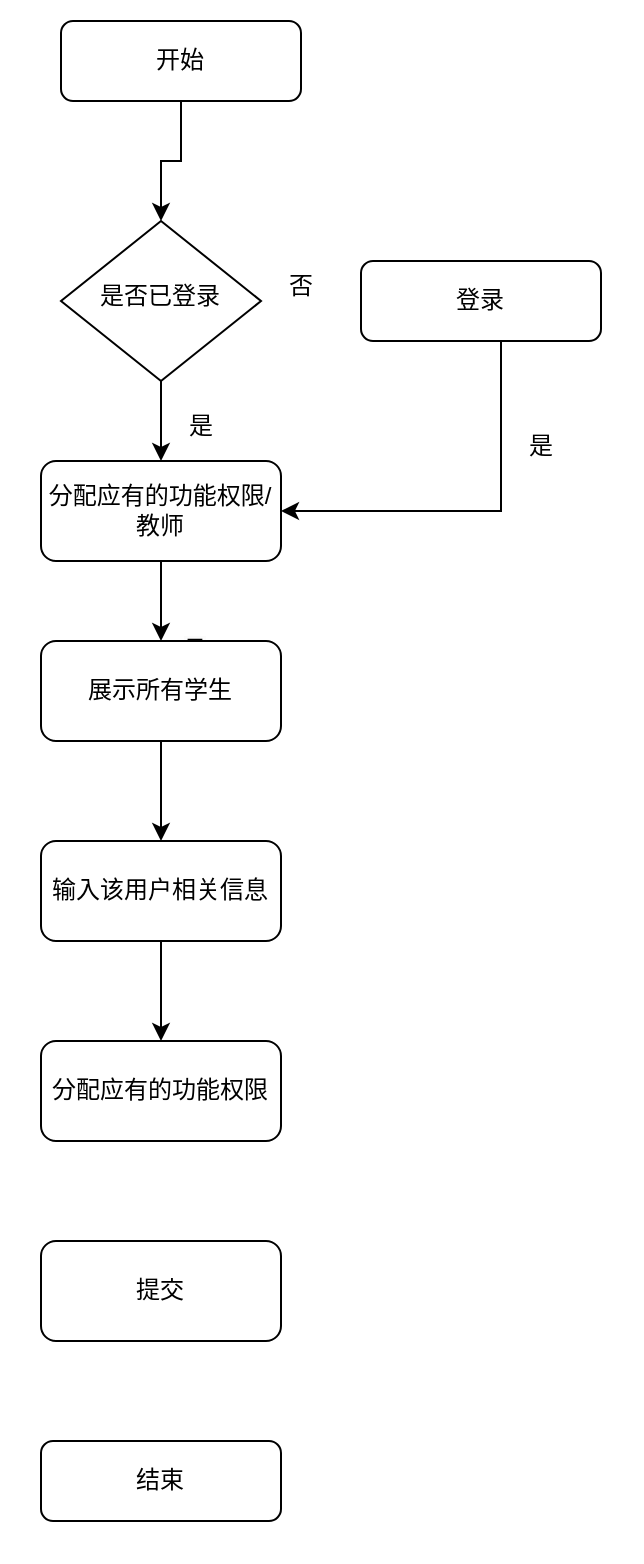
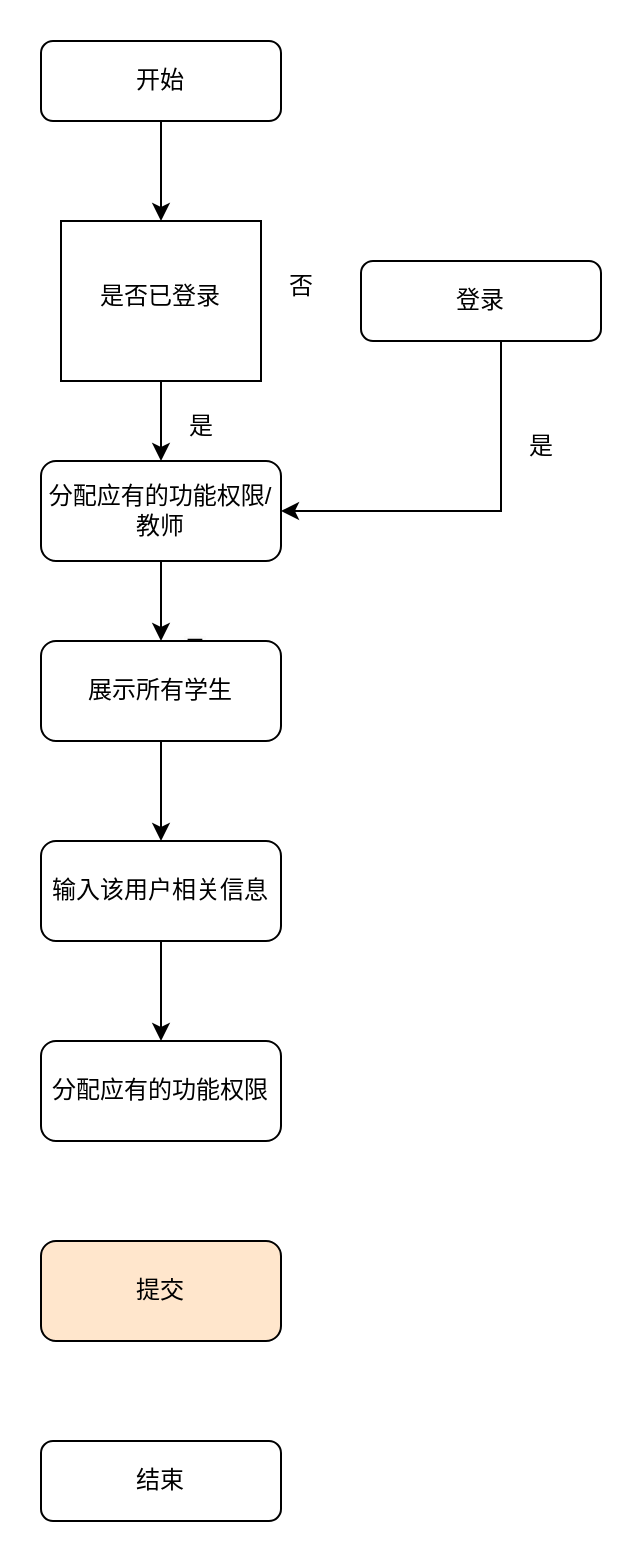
node "开始": moved (181, 61) -> (161, 81)
node "是否已登录": shape diamond -> rectangle
node "提交": fillcolor #ffffff -> #ffe6cc
